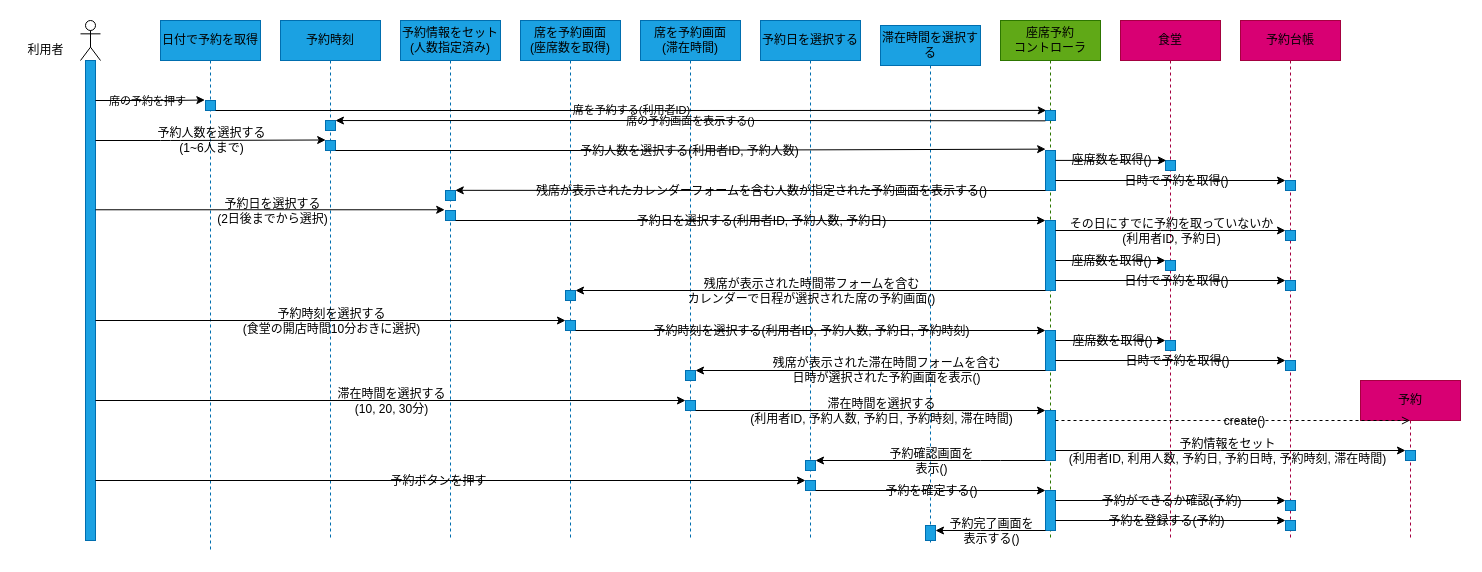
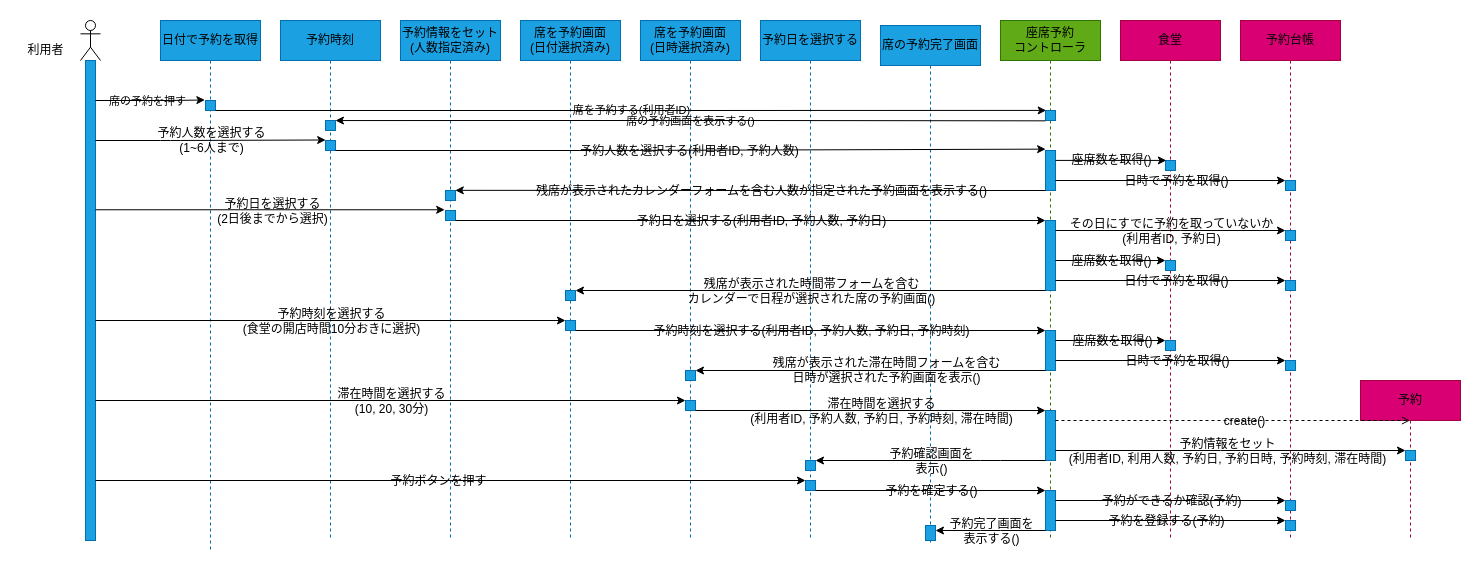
node "席を予約画面 (座席数を取得)": label "席を予約画面 (座席数を取得)" -> "席を予約画面 (日付選択済み)"
node "席を予約画面 (滞在時間)": label "席を予約画面 (滞在時間)" -> "席を予約画面 (日時選択済み)"
node "滞在時間を選択する": label "滞在時間を選択する" -> "席の予約完了画面"
